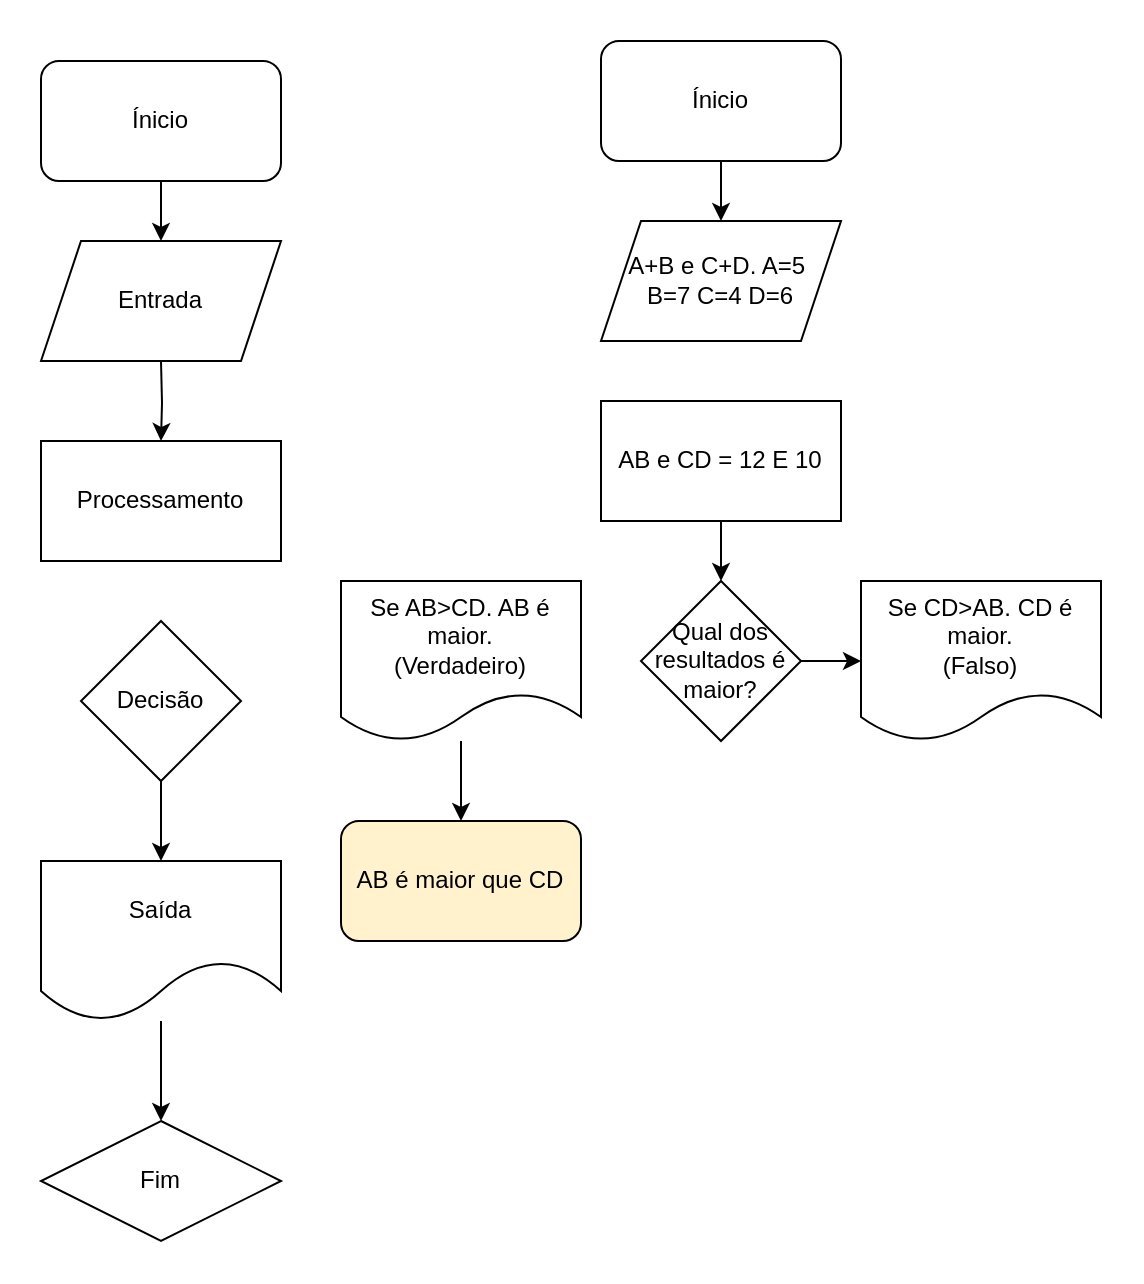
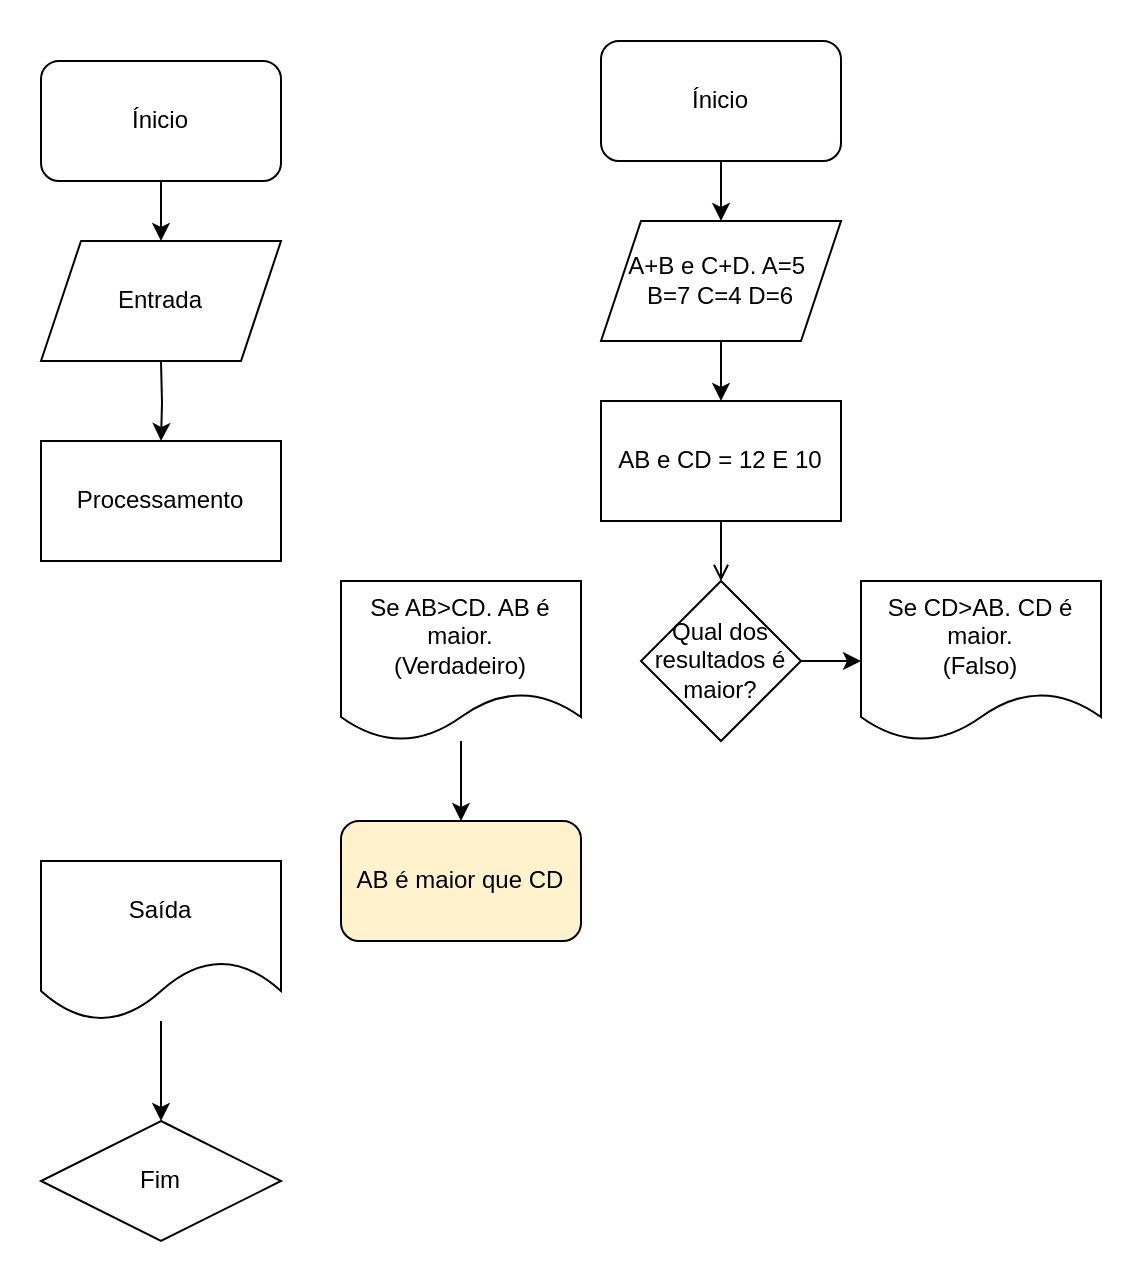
edge "A+B e C+D. A=5 B=7 C=4 D=6" -> "AB e CD = 12 E 10": added
edge "AB e CD = 12 E 10" -> "Qual dos resultados é maior?": arrowhead classic -> open
node "Decisão": removed
edge "Decisão" -> "Saída": removed
